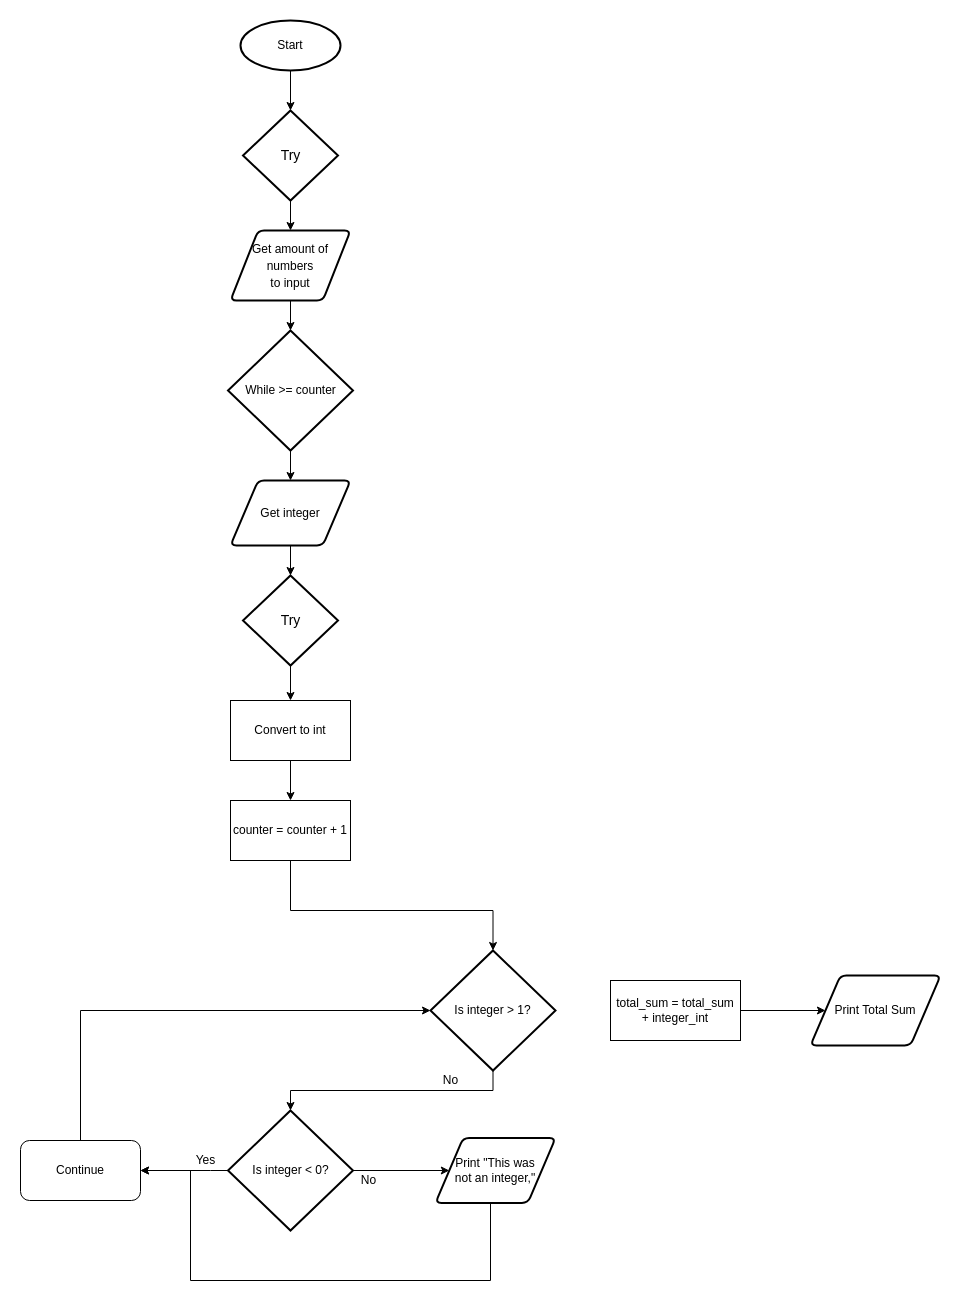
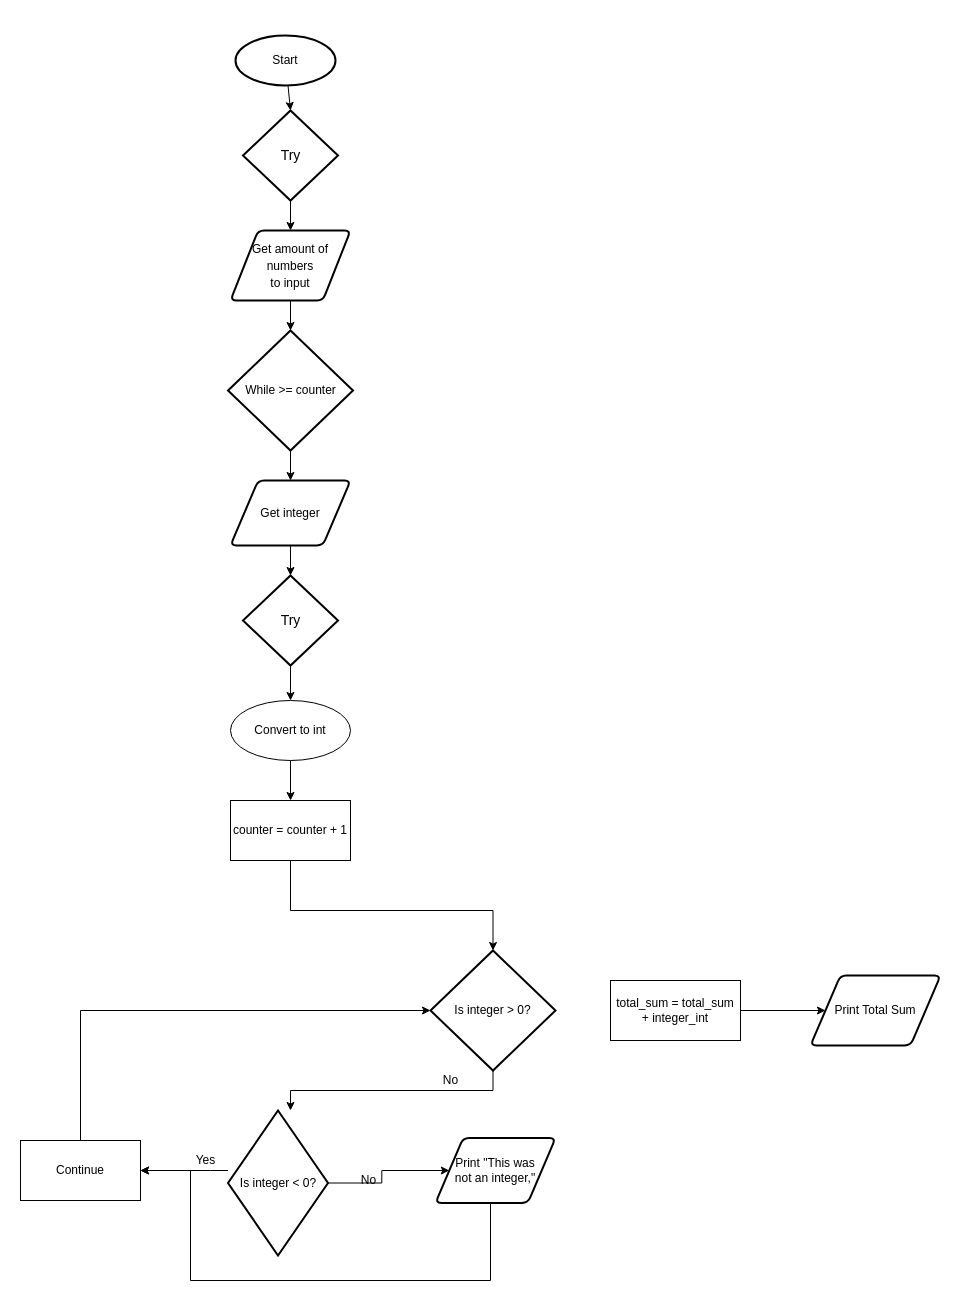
node "Start": moved (291, 46) -> (286, 61)
node "Convert to int": shape rectangle -> ellipse
node "Is integer > 1?": label "Is integer > 1?" -> "Is integer > 0?"
node "Continue": shape rounded rectangle -> rectangle
node "Is integer < 0?": size 125x120 -> 100x145
